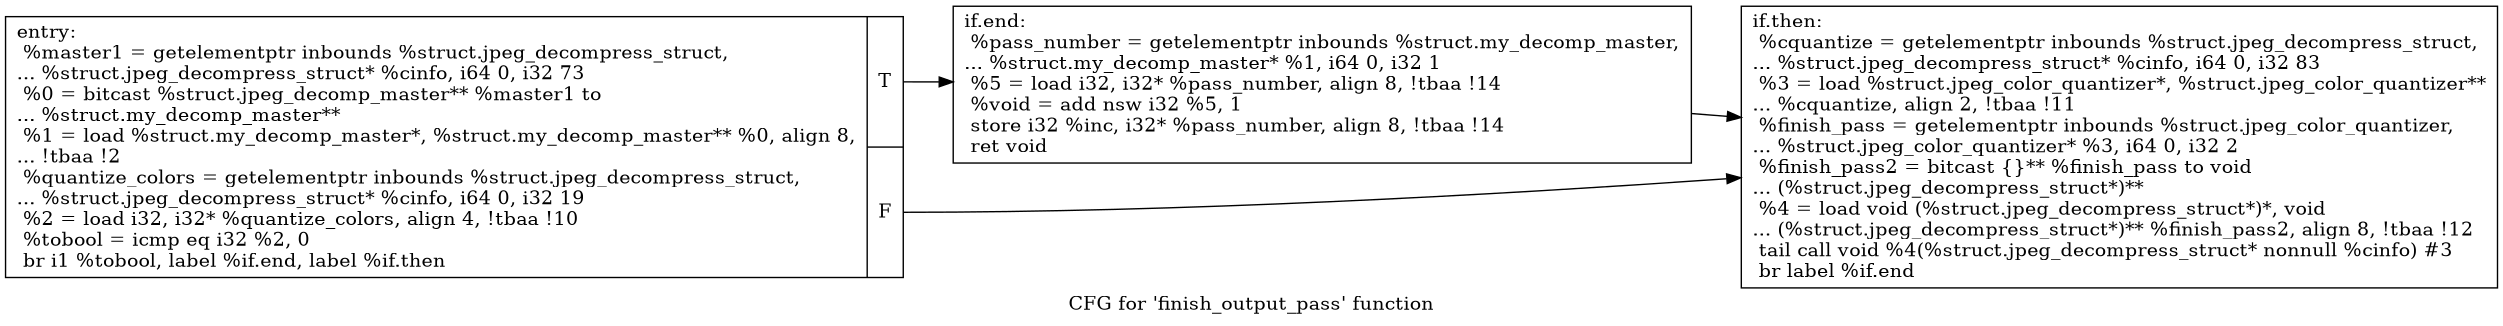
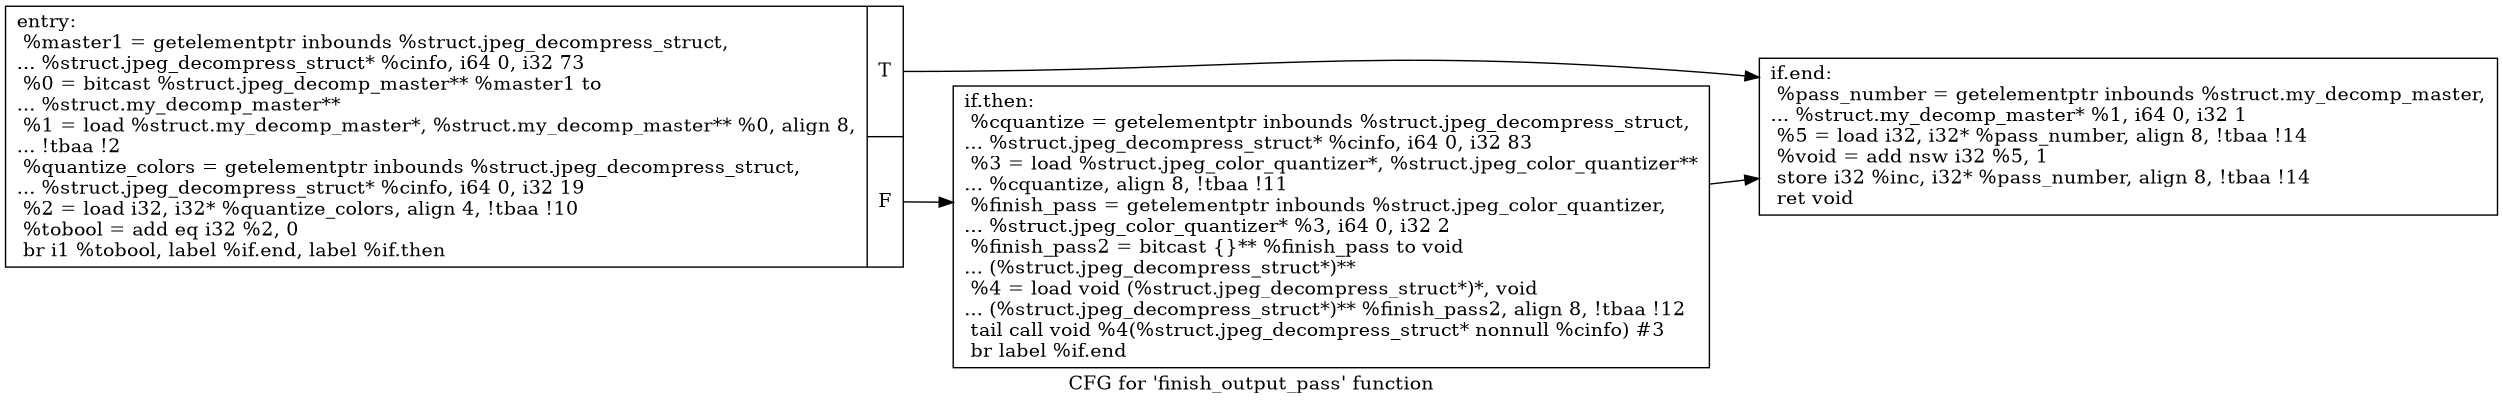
node "if.then:": text "... %cquantize, align 2, !tbaa !11" -> "... %cquantize, align 8, !tbaa !11"
edge "if.end:" -> "if.then:": reversed
node "entry:": text "%tobool = icmp eq i32 %2, 0" -> "%tobool = add eq i32 %2, 0"
